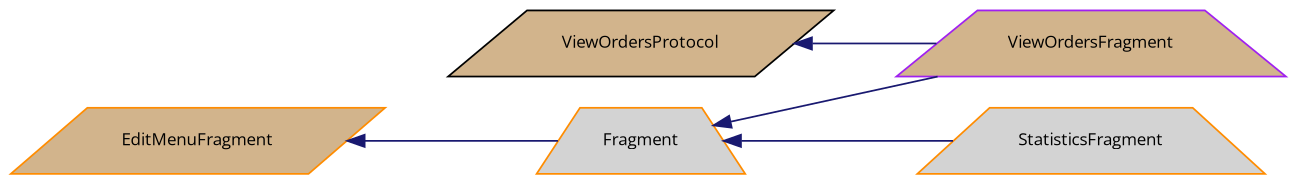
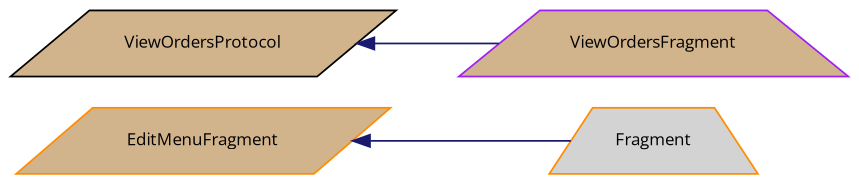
edge "ViewOrdersFragment" -> "Fragment": removed
node "StatisticsFragment": removed
